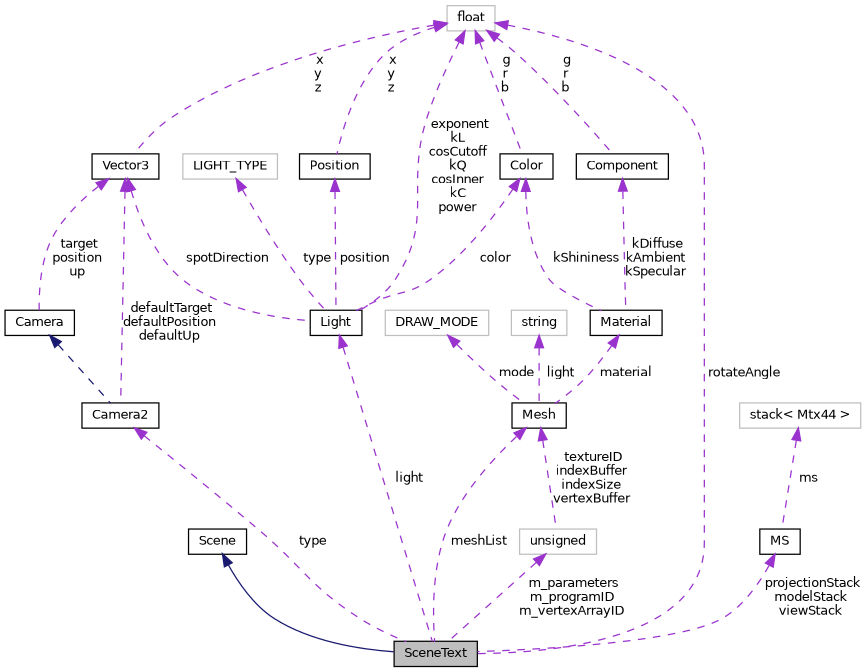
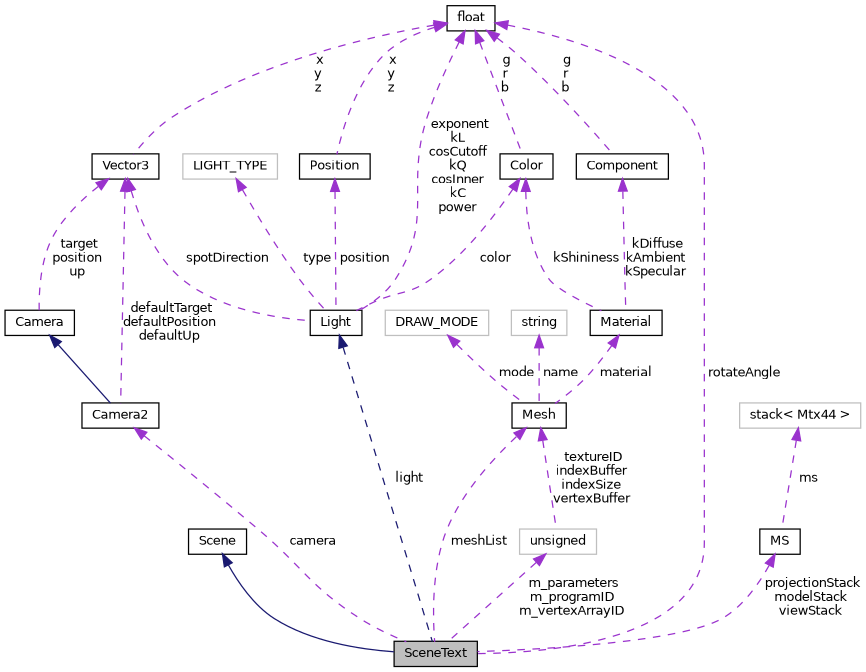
node "float": color grey75 -> black
edge "Mesh" -> "string": label " light" -> " name"
edge "Camera2" -> "Camera": style dashed -> solid
edge "SceneText" -> "Light": color darkorchid3 -> midnightblue
edge "SceneText" -> "Camera2": label " type" -> " camera"
